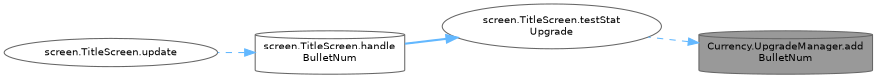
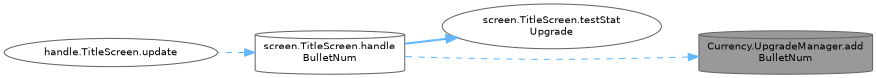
edge "screen.TitleScreen.testStat Upgrade" -> "Currency.UpgradeManager.add BulletNum": now "screen.TitleScreen.handle BulletNum" -> "Currency.UpgradeManager.add BulletNum"
node "screen.TitleScreen.update": label "screen.TitleScreen.update" -> "handle.TitleScreen.update"
